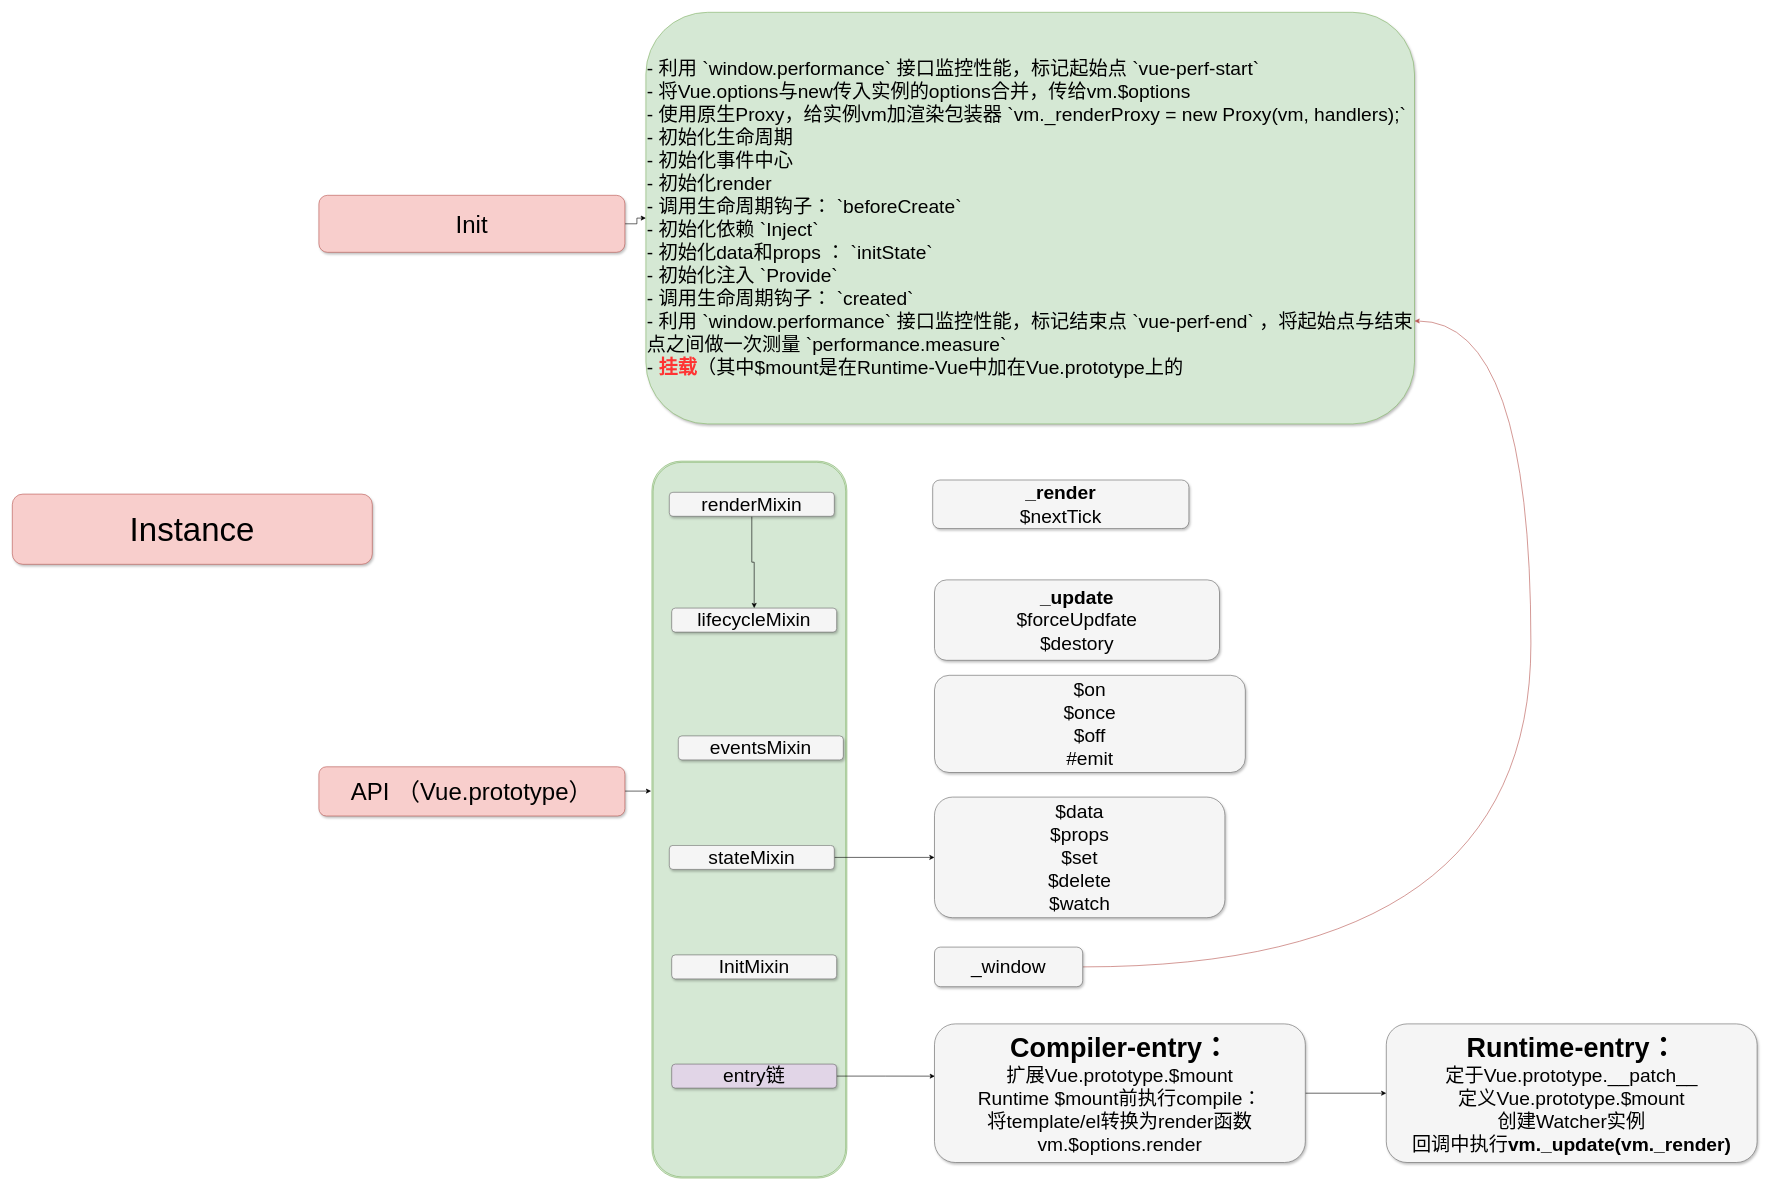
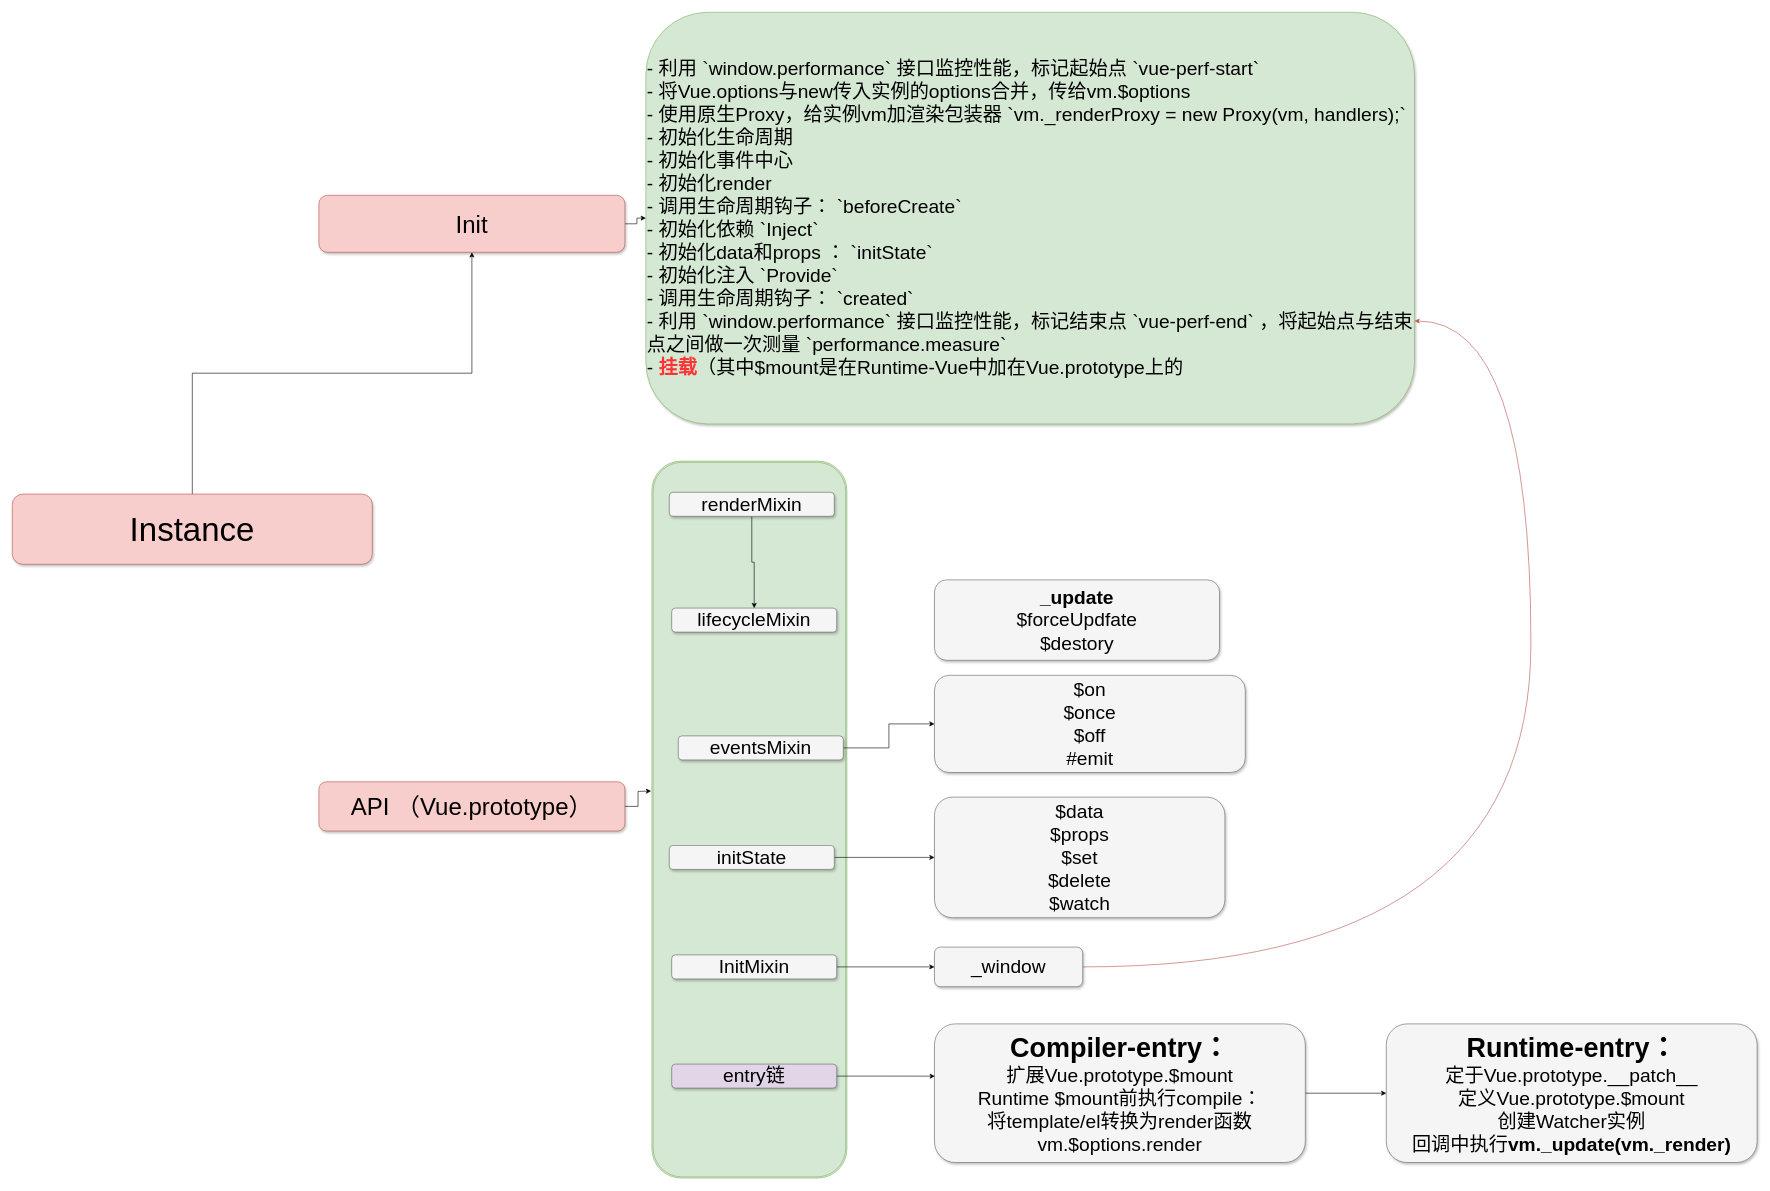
edge "Instance" -> "Init": added
node "_render$nextTick": removed
edge "eventsMixin" -> "$on$once$off#emit": added
node "API （Vue.prototype）": moved (472, 791) -> (472, 806)
node "stateMixin": label "stateMixin" -> "initState"
edge "InitMixin" -> "_window": added
